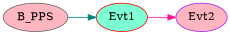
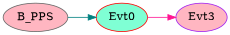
node "Evt1": label "Evt1" -> "Evt0"
node "Evt2": label "Evt2" -> "Evt3"
